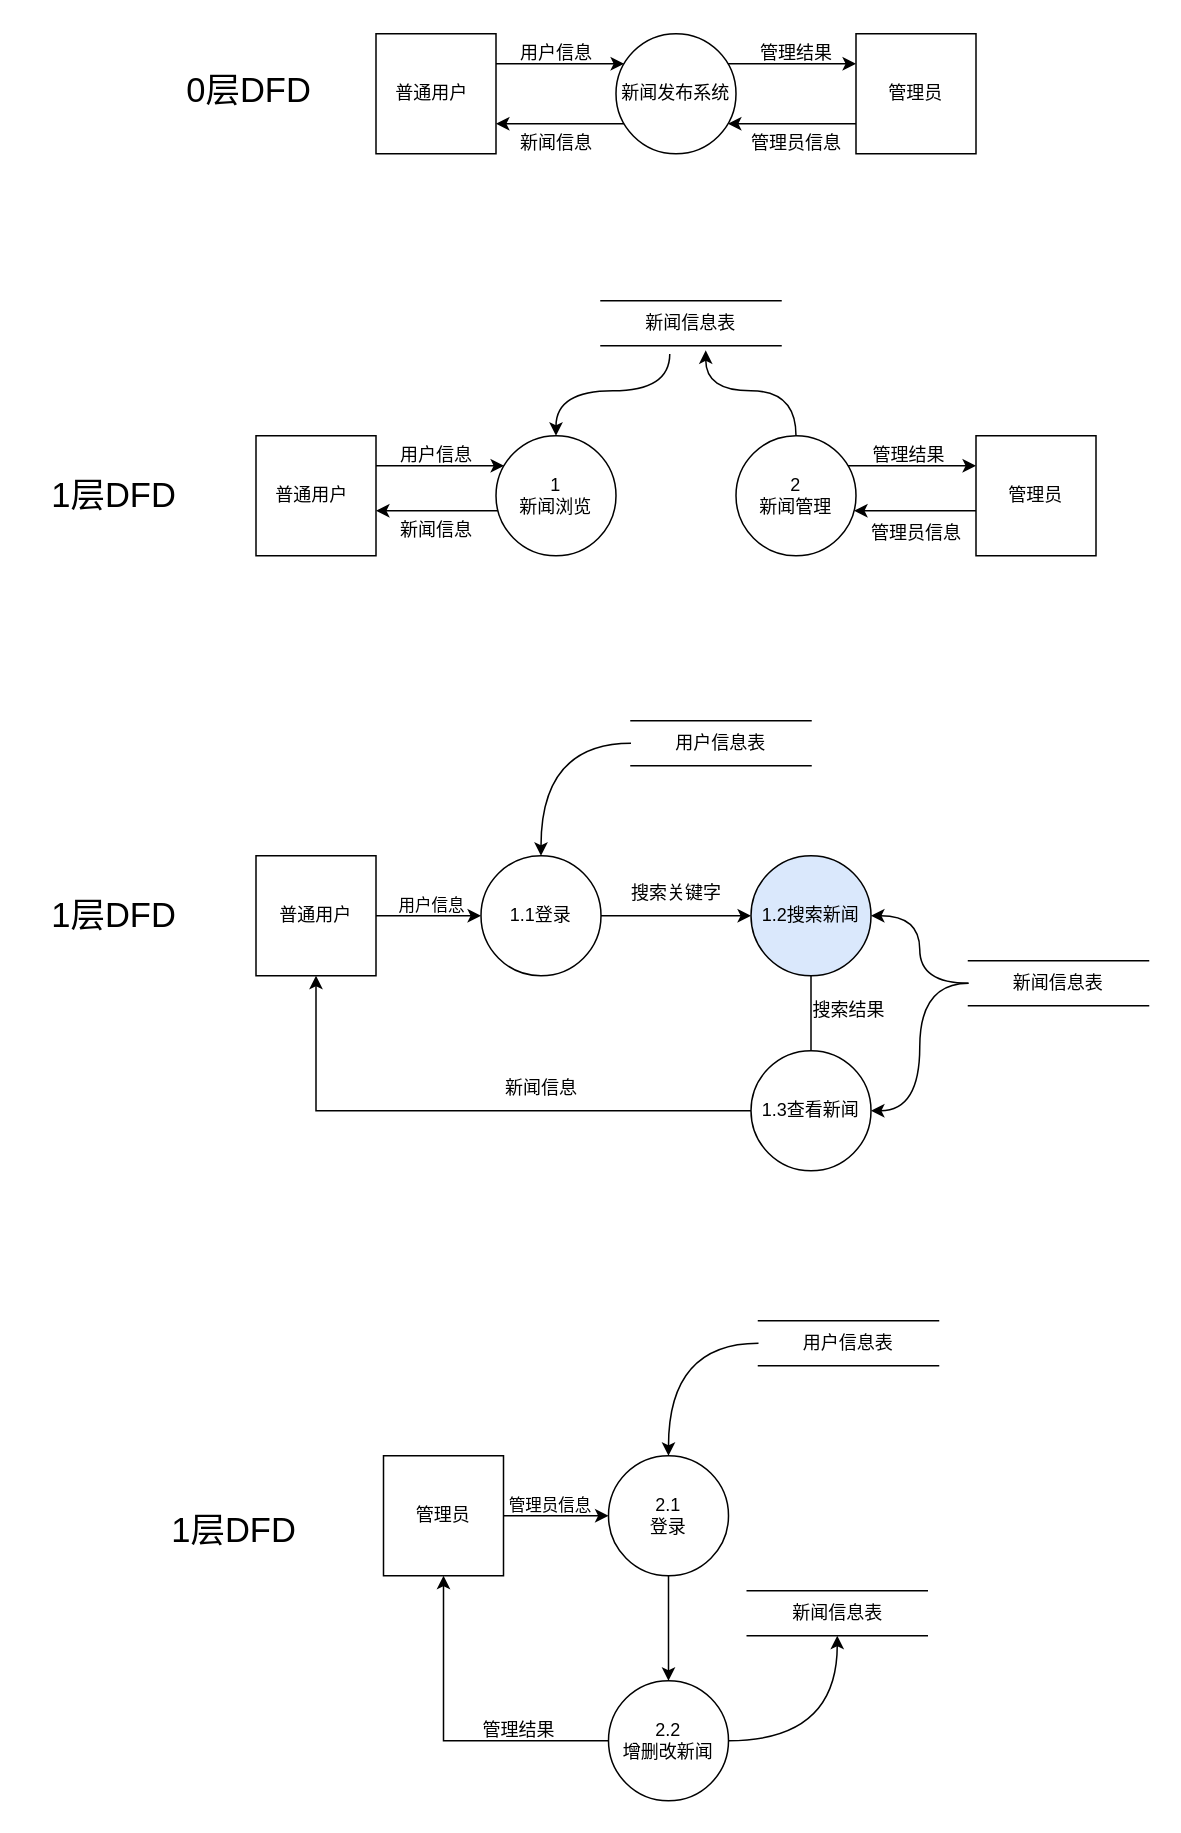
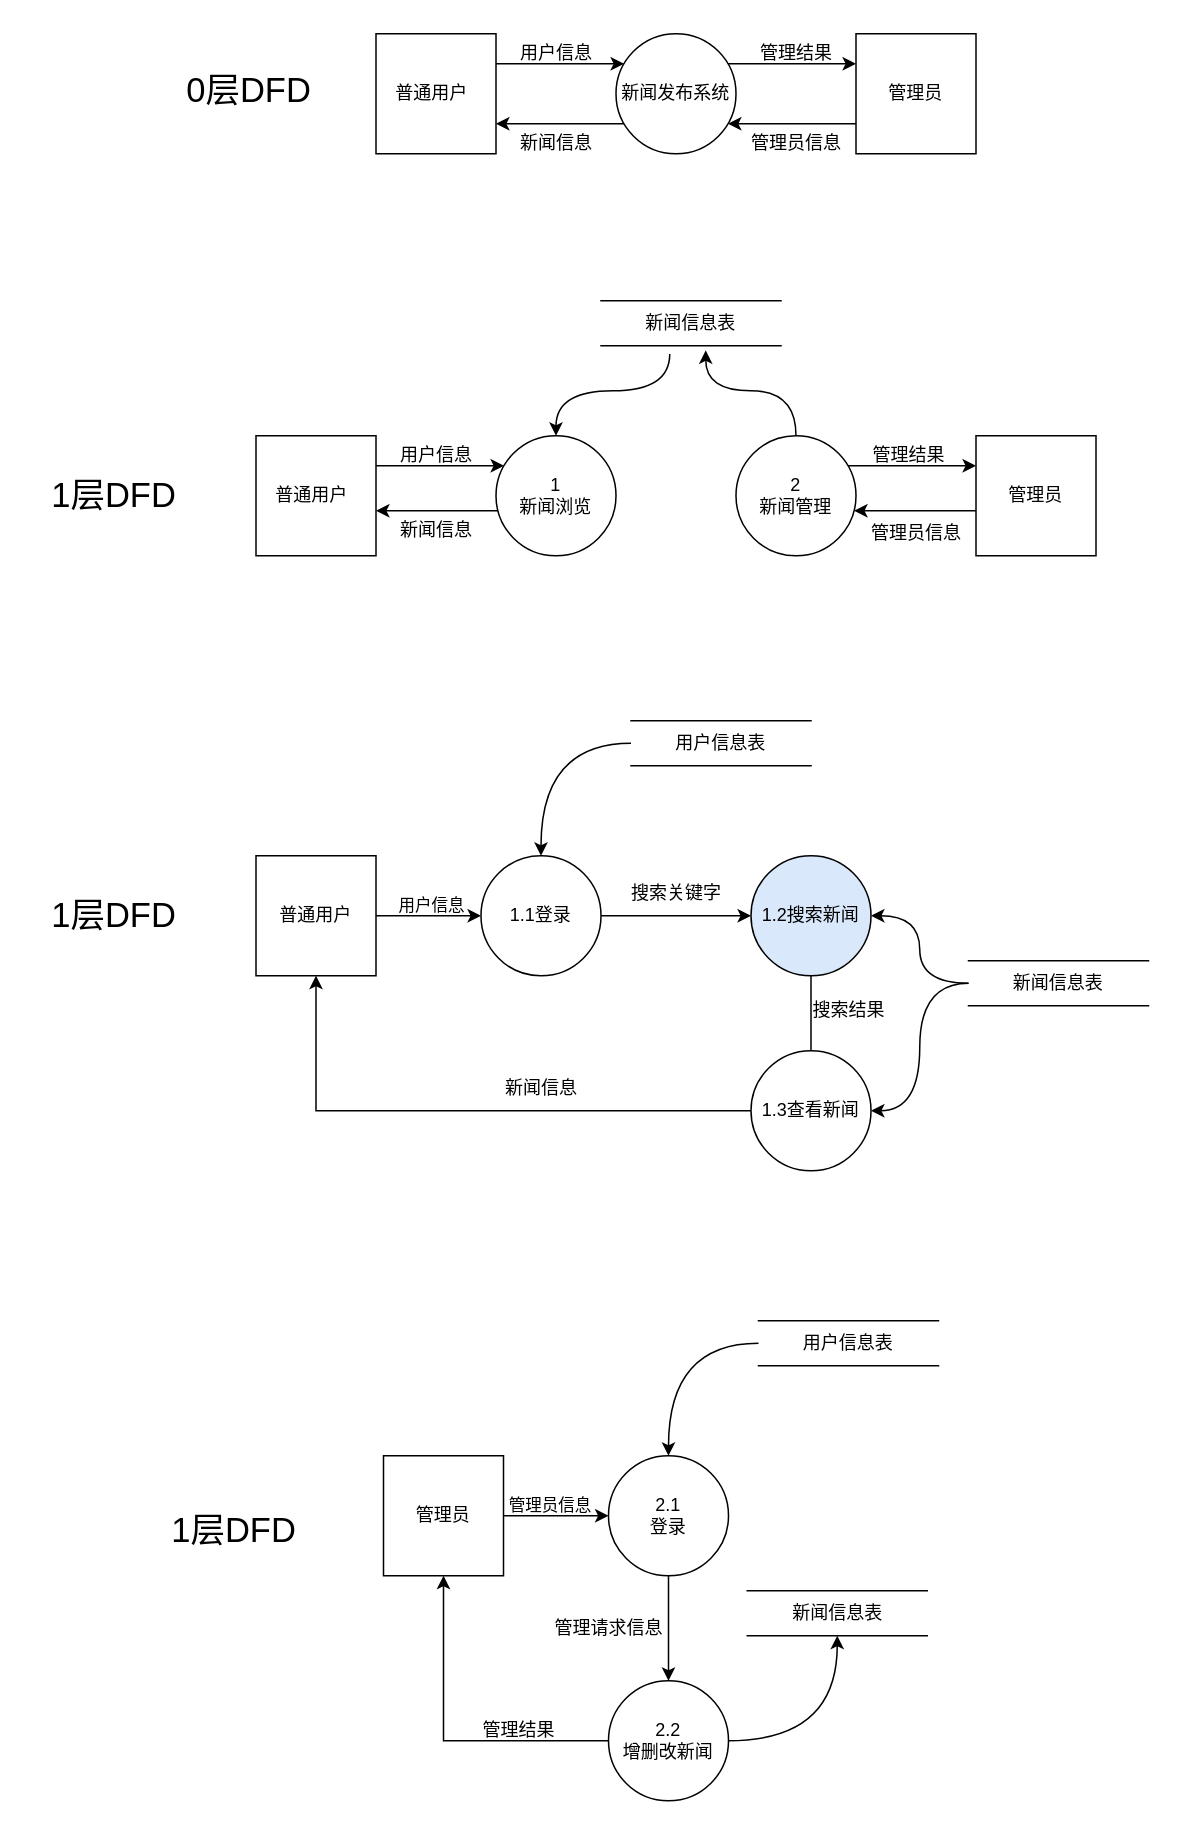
node "管理请求信息": added
